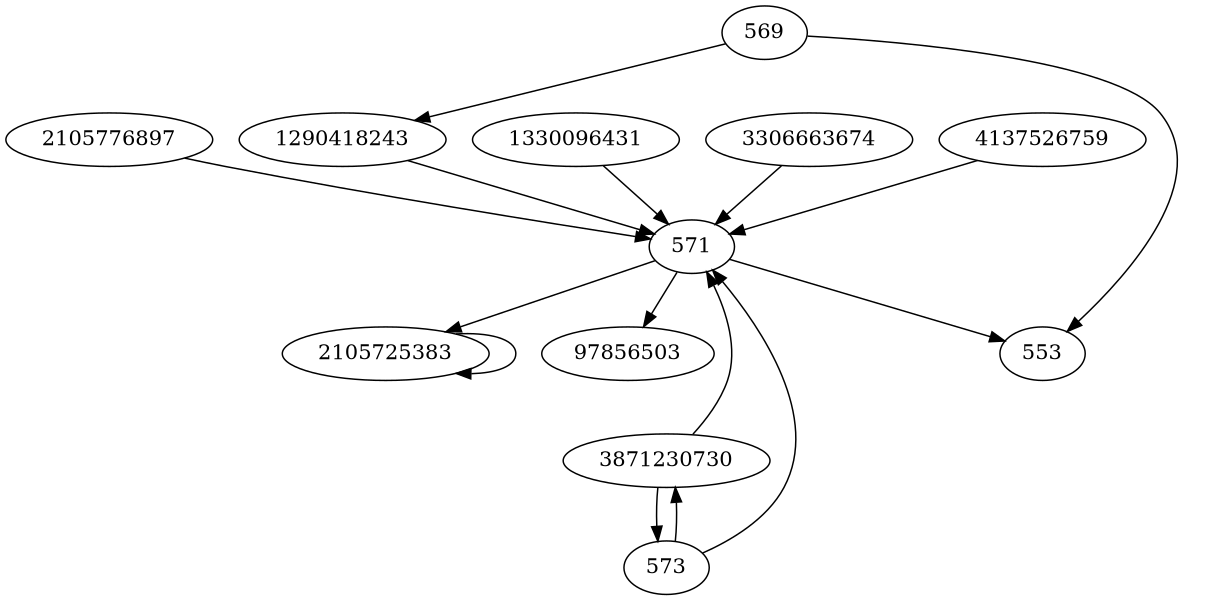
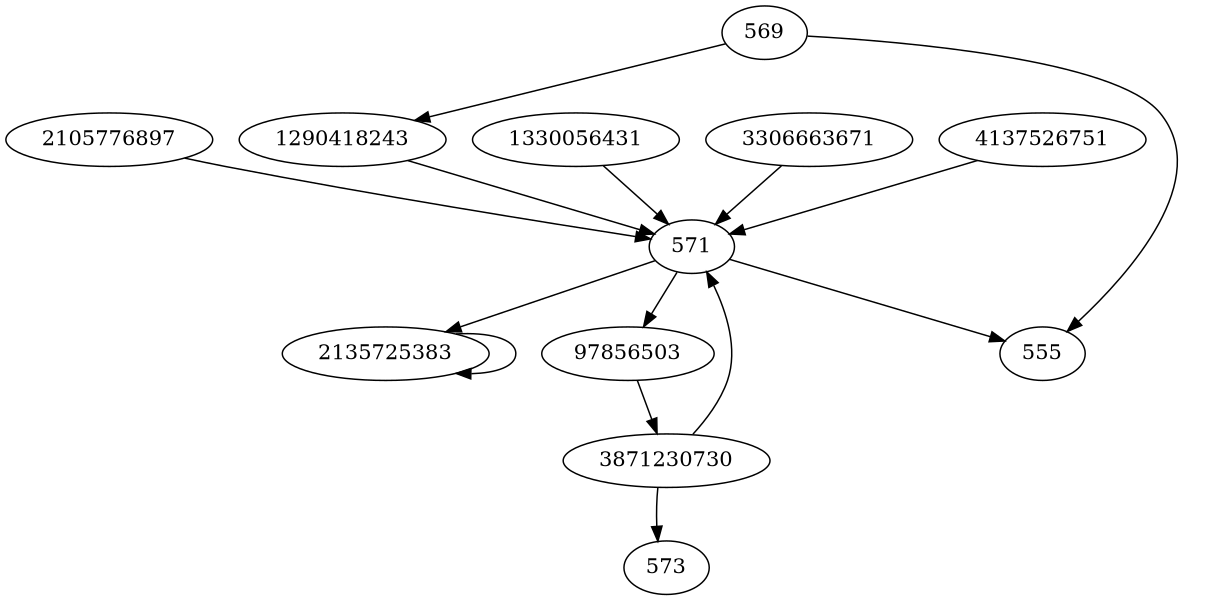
node "1330096431": label "1330096431" -> "1330056431"
node "3306663674": label "3306663674" -> "3306663671"
node "4137526759": label "4137526759" -> "4137526751"
node "2105725383": label "2105725383" -> "2135725383"
node "553": label "553" -> "555"
edge "573" -> "571": removed
edge "573" -> "3871230730": now "97856503" -> "3871230730"
